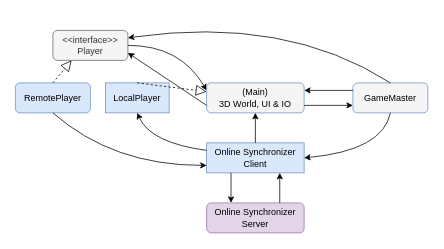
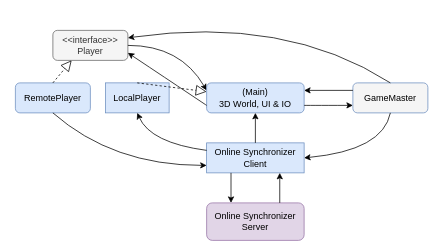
node "(Main) 3D World, UI & IO": fillcolor #f5f5f5 -> #dae8fc
node "Online Synchronizer Server": size 98x30 -> 98x38
